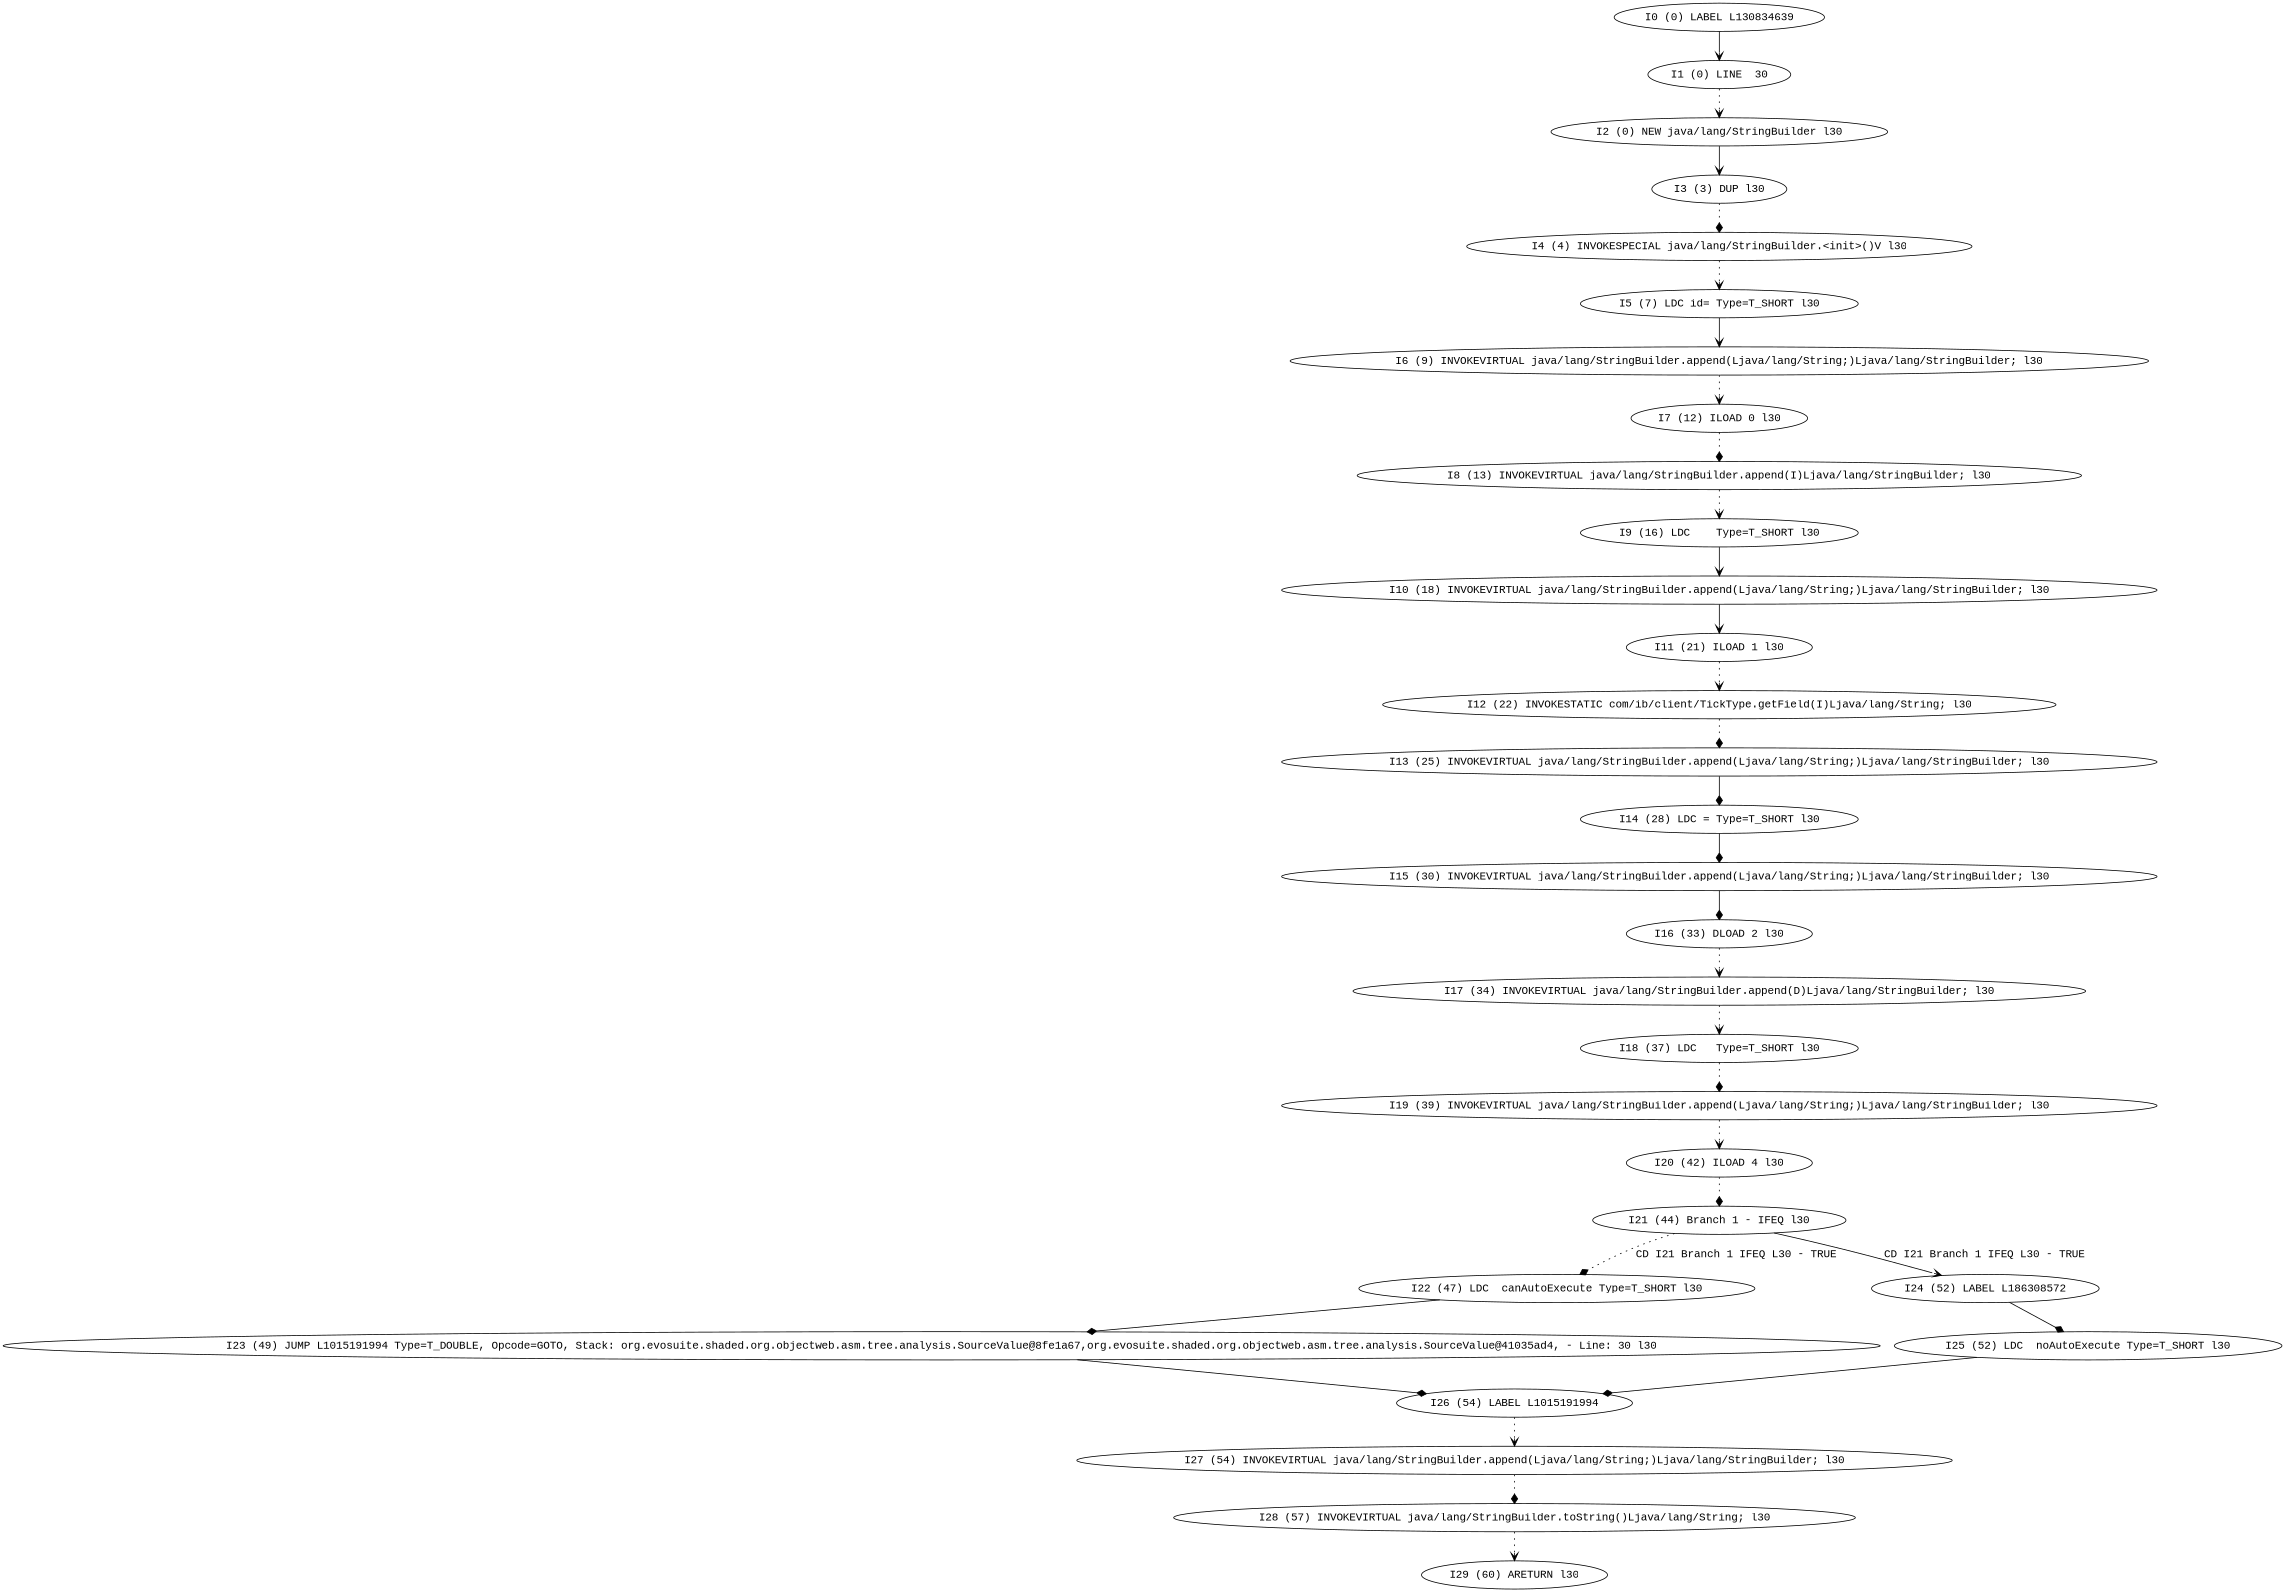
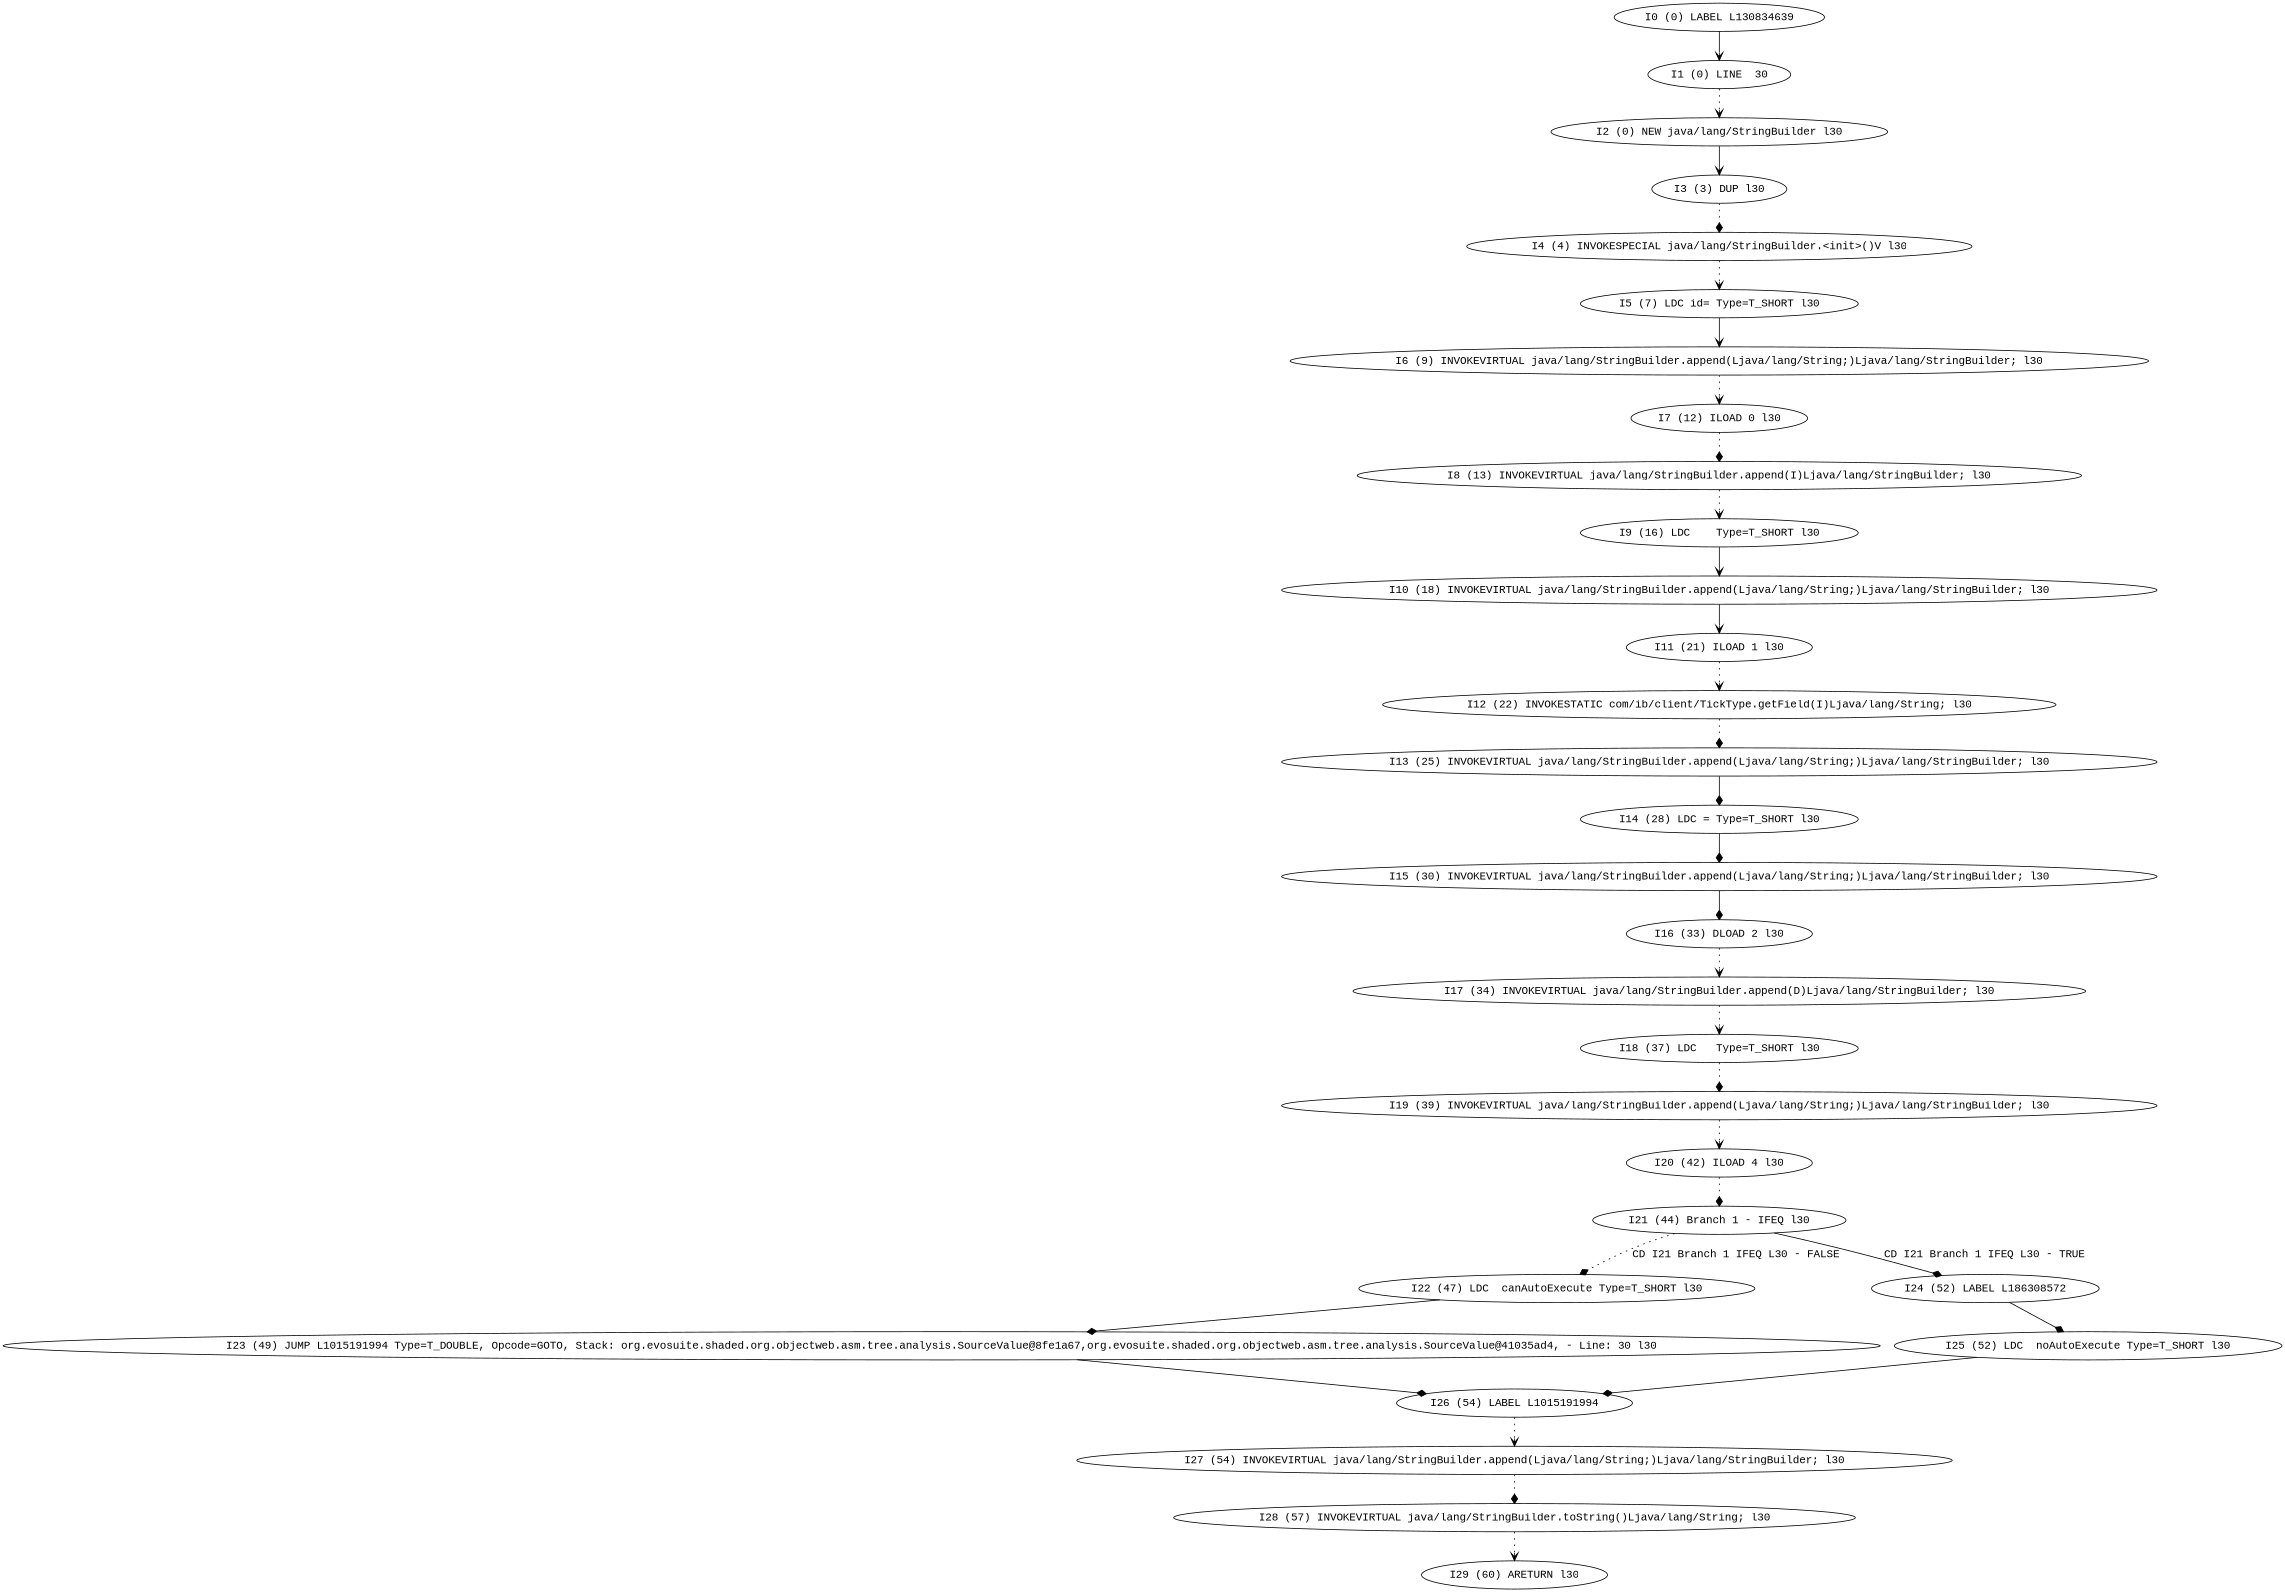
edge "I21 (44) Branch 1 - IFEQ l30" -> "I24 (52) LABEL L186308572": arrowhead vee -> diamond
edge "I21 (44) Branch 1 - IFEQ l30" -> "I22 (47) LDC  canAutoExecute Type=T_SHORT l30": label "CD I21 Branch 1 IFEQ L30 - TRUE" -> "CD I21 Branch 1 IFEQ L30 - FALSE"
